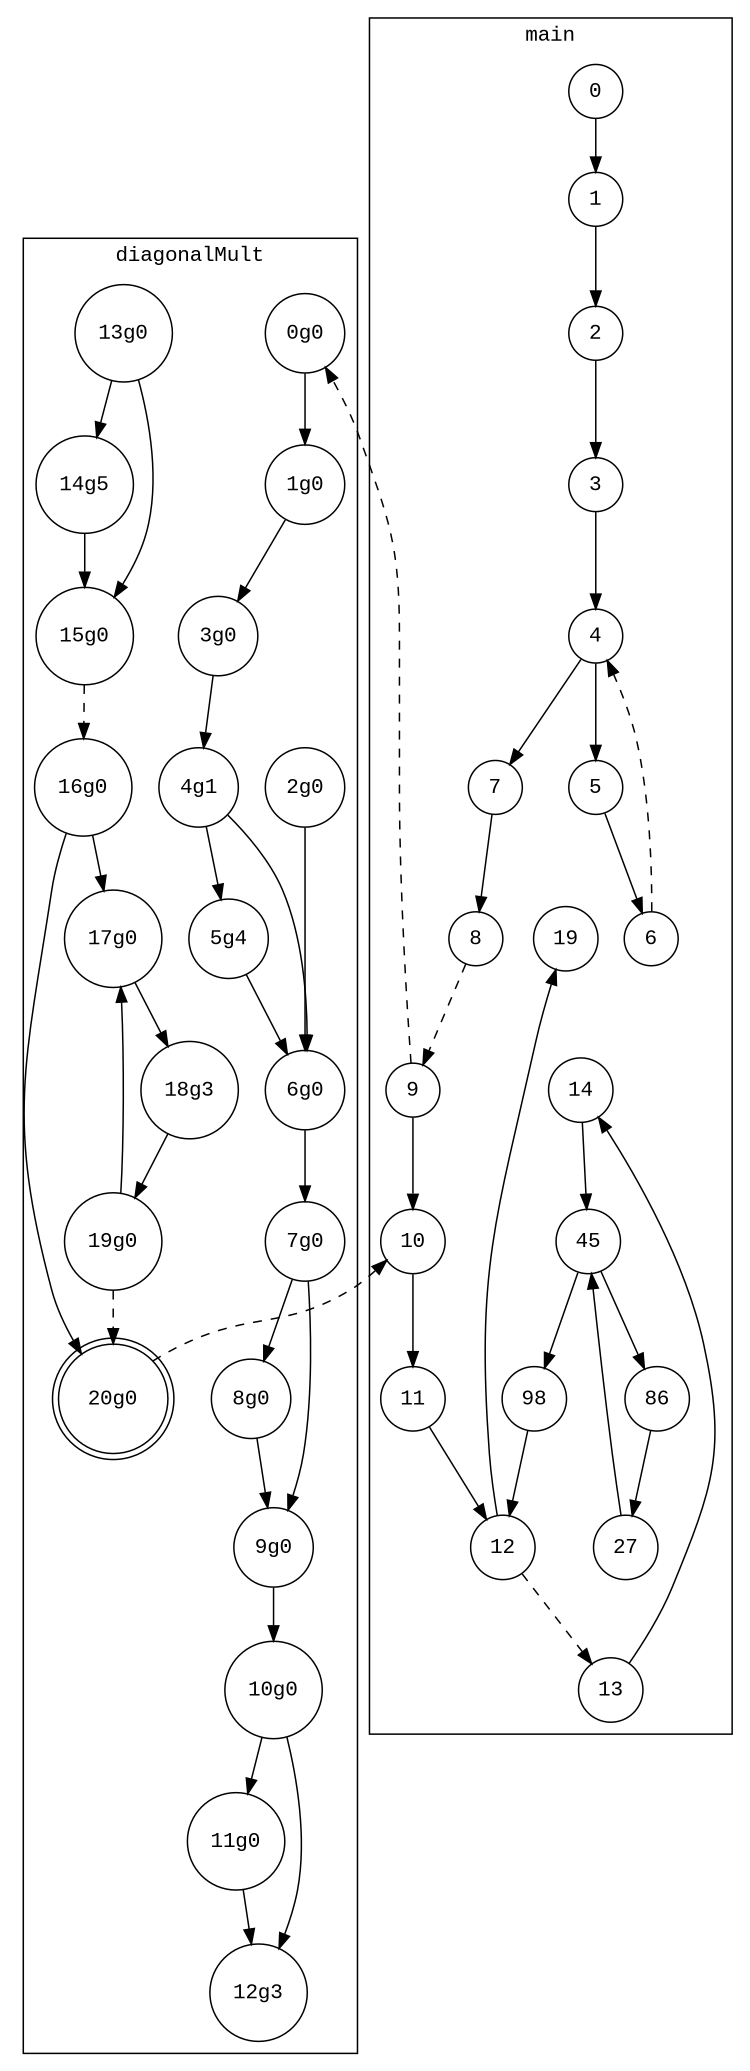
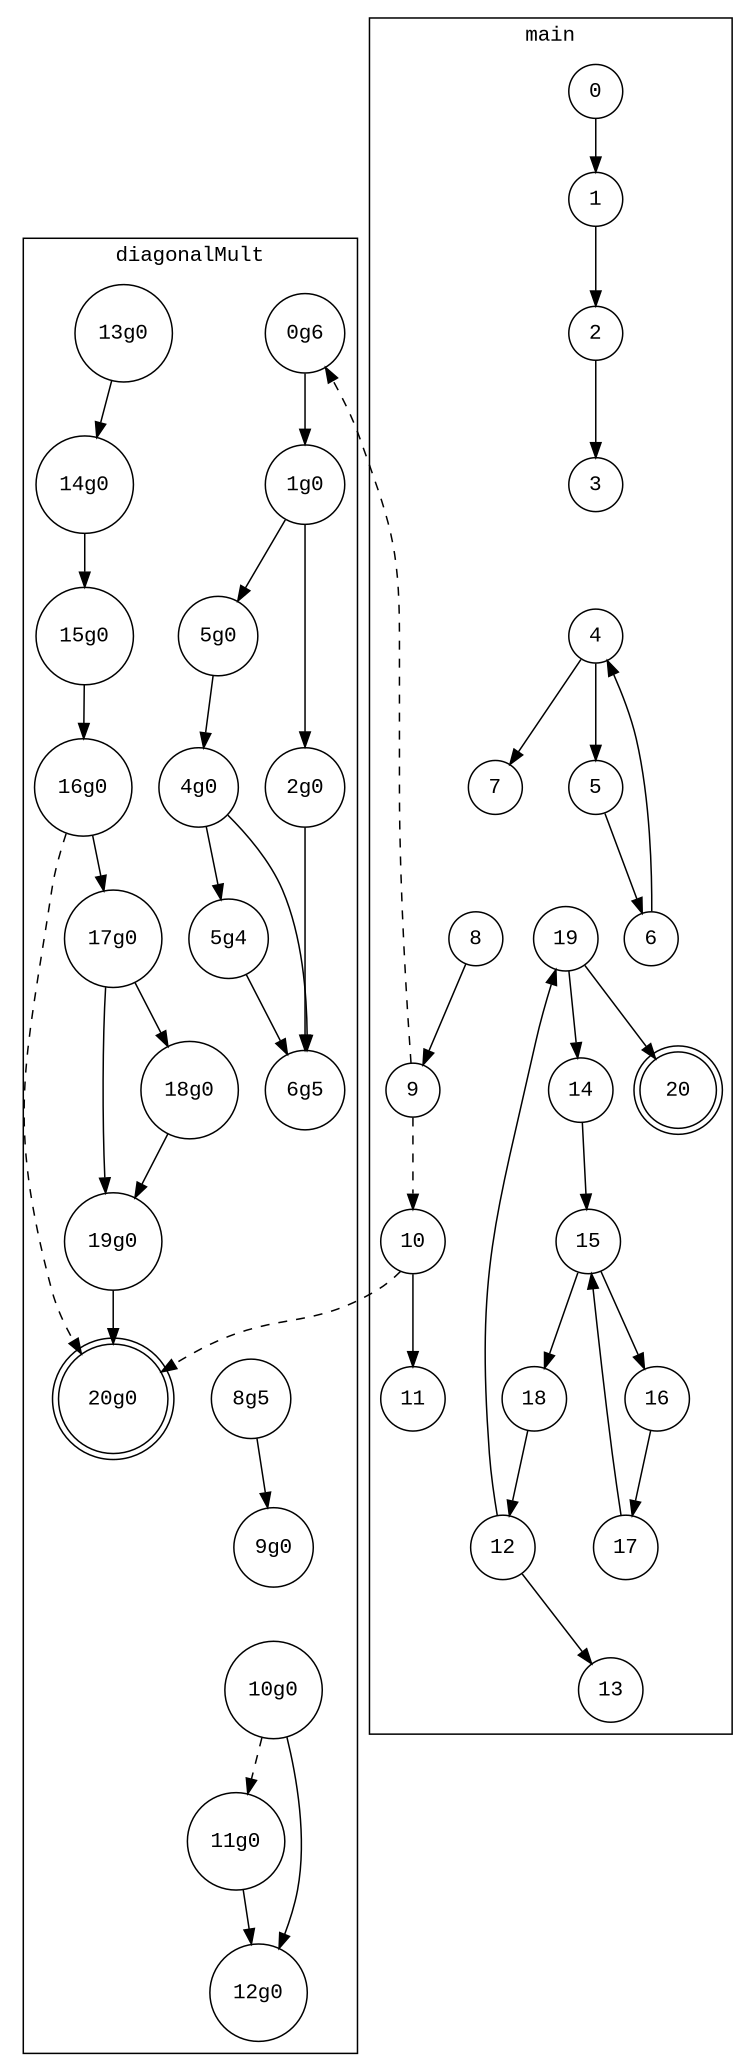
node "0g0": label "0g0" -> "0g6"
edge "13g0" -> "15g0": removed
node "14g5": label "14g5" -> "14g0"
edge "3" -> "4": removed
edge "1g0" -> "2g0": added
node "3g0": label "3g0" -> "5g0"
edge "15g0" -> "16g0": style dashed -> solid
node "4g1": label "4g1" -> "4g0"
edge "6" -> "4": style dashed -> solid
edge "7" -> "8": removed
edge "8" -> "9": style dashed -> solid
edge "16g0" -> "20g0": style solid -> dashed
node "18g3": label "18g3" -> "18g0"
node "6g0": label "6g0" -> "6g5"
node "20": added
edge "19g0" -> "17g0": reversed
edge "9" -> "10": style solid -> dashed
node "7g0": removed
node "45": label "45" -> "15"
edge "19g0" -> "20g0": style dashed -> solid
edge "20g0" -> "10": reversed
edge "13" -> "14": now "19" -> "14"
node "8g0": label "8g0" -> "8g5"
node "98": label "98" -> "18"
node "86": label "86" -> "16"
edge "11" -> "12": removed
node "27": label "27" -> "17"
edge "9g0" -> "10g0": removed
edge "12" -> "13": style dashed -> solid
edge "10g0" -> "11g0": style solid -> dashed
node "12g3": label "12g3" -> "12g0"
